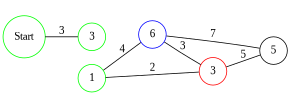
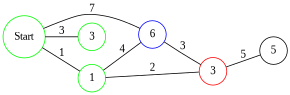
edge "6" -- "5": now "6" -- "Start"
edge "Start" -- "1": added, label "1"
